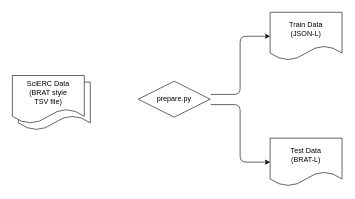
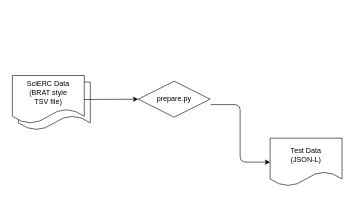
node "Train Data (JSON-L)": removed
edge "prepare.py" -> "Train Data (JSON-L)": removed
edge "SciERC Data (BRAT style TSV file)" -> "prepare.py": added
node "Test Data (BRAT-L)": label "Test Data (BRAT-L)" -> "Test Data (JSON-L)"
